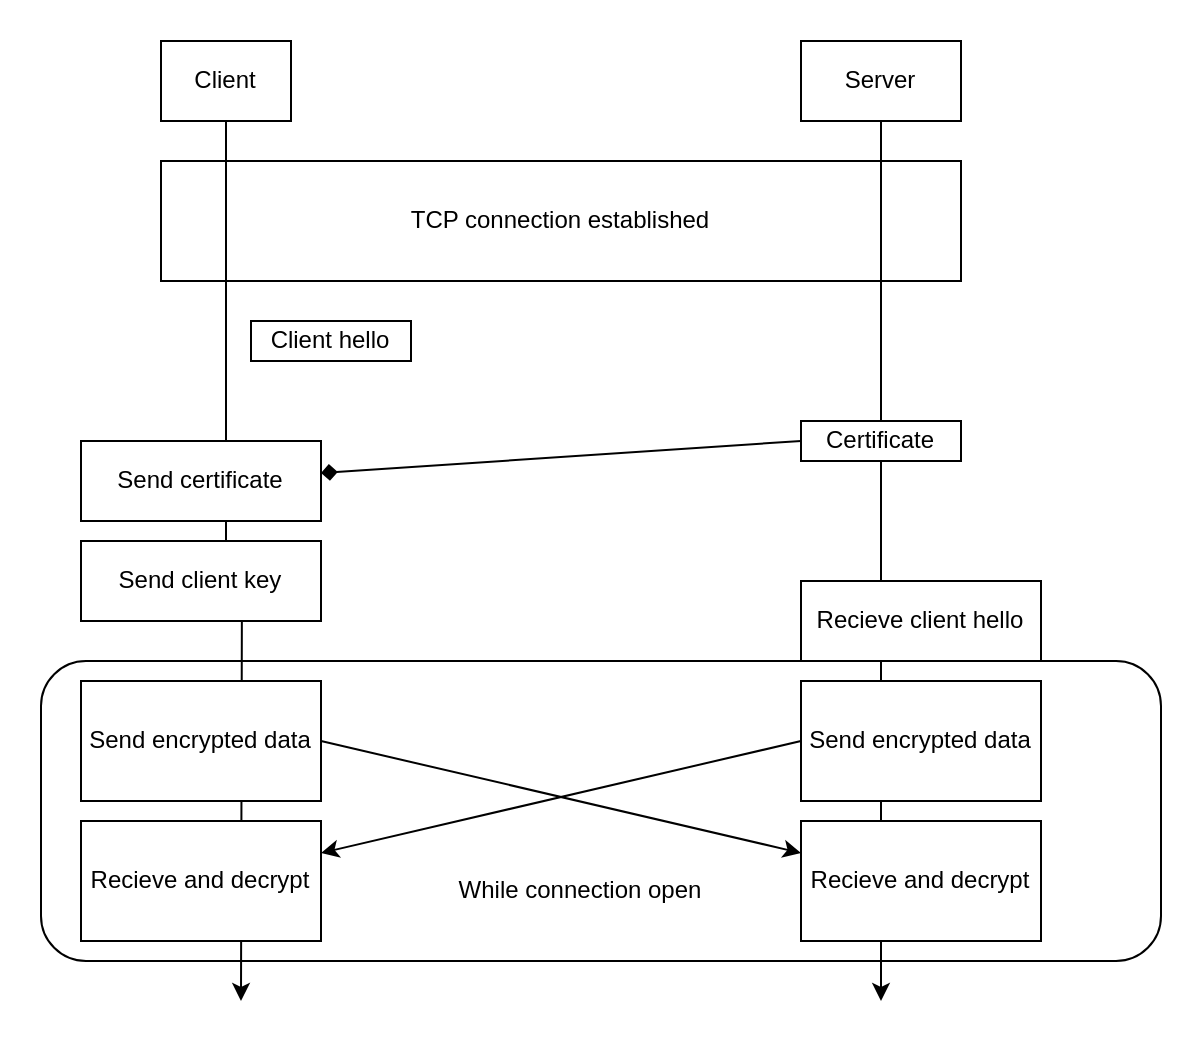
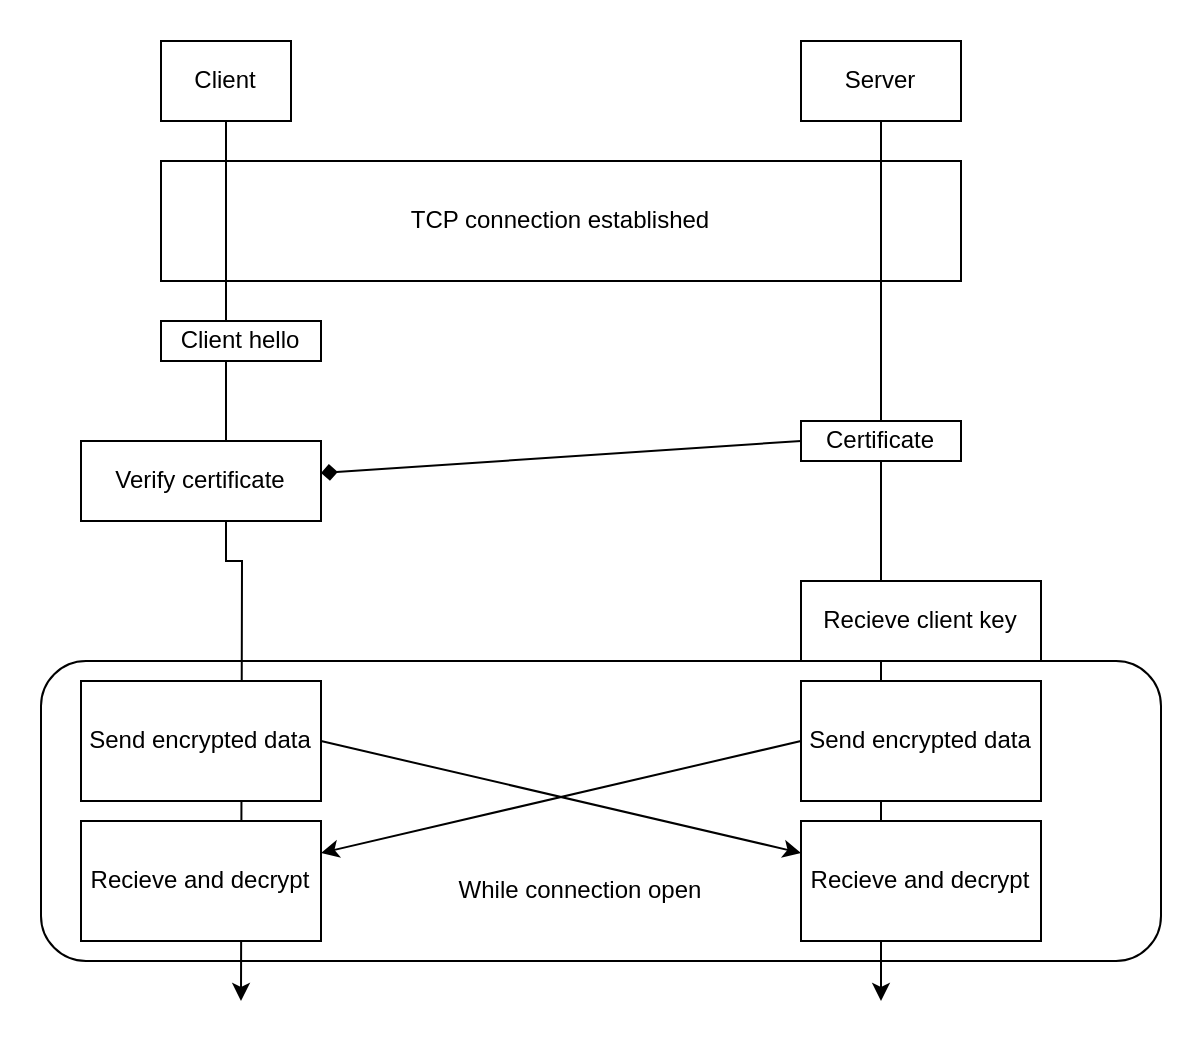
node "Client hello": moved (331, 341) -> (241, 341)
node "Send certificate": label "Send certificate" -> "Verify certificate"
node "Send client key": removed
node "Recieve client hello": label "Recieve client hello" -> "Recieve client key"
